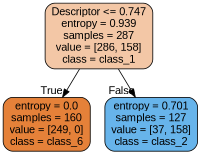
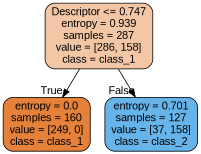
node "entropy = 0.0 samples = 160 value = [249, 0] class = class_6": label "entropy = 0.0 samples = 160 value = [249, 0] class = class_6" -> "entropy = 0.0 samples = 160 value = [249, 0] class = class_1"
